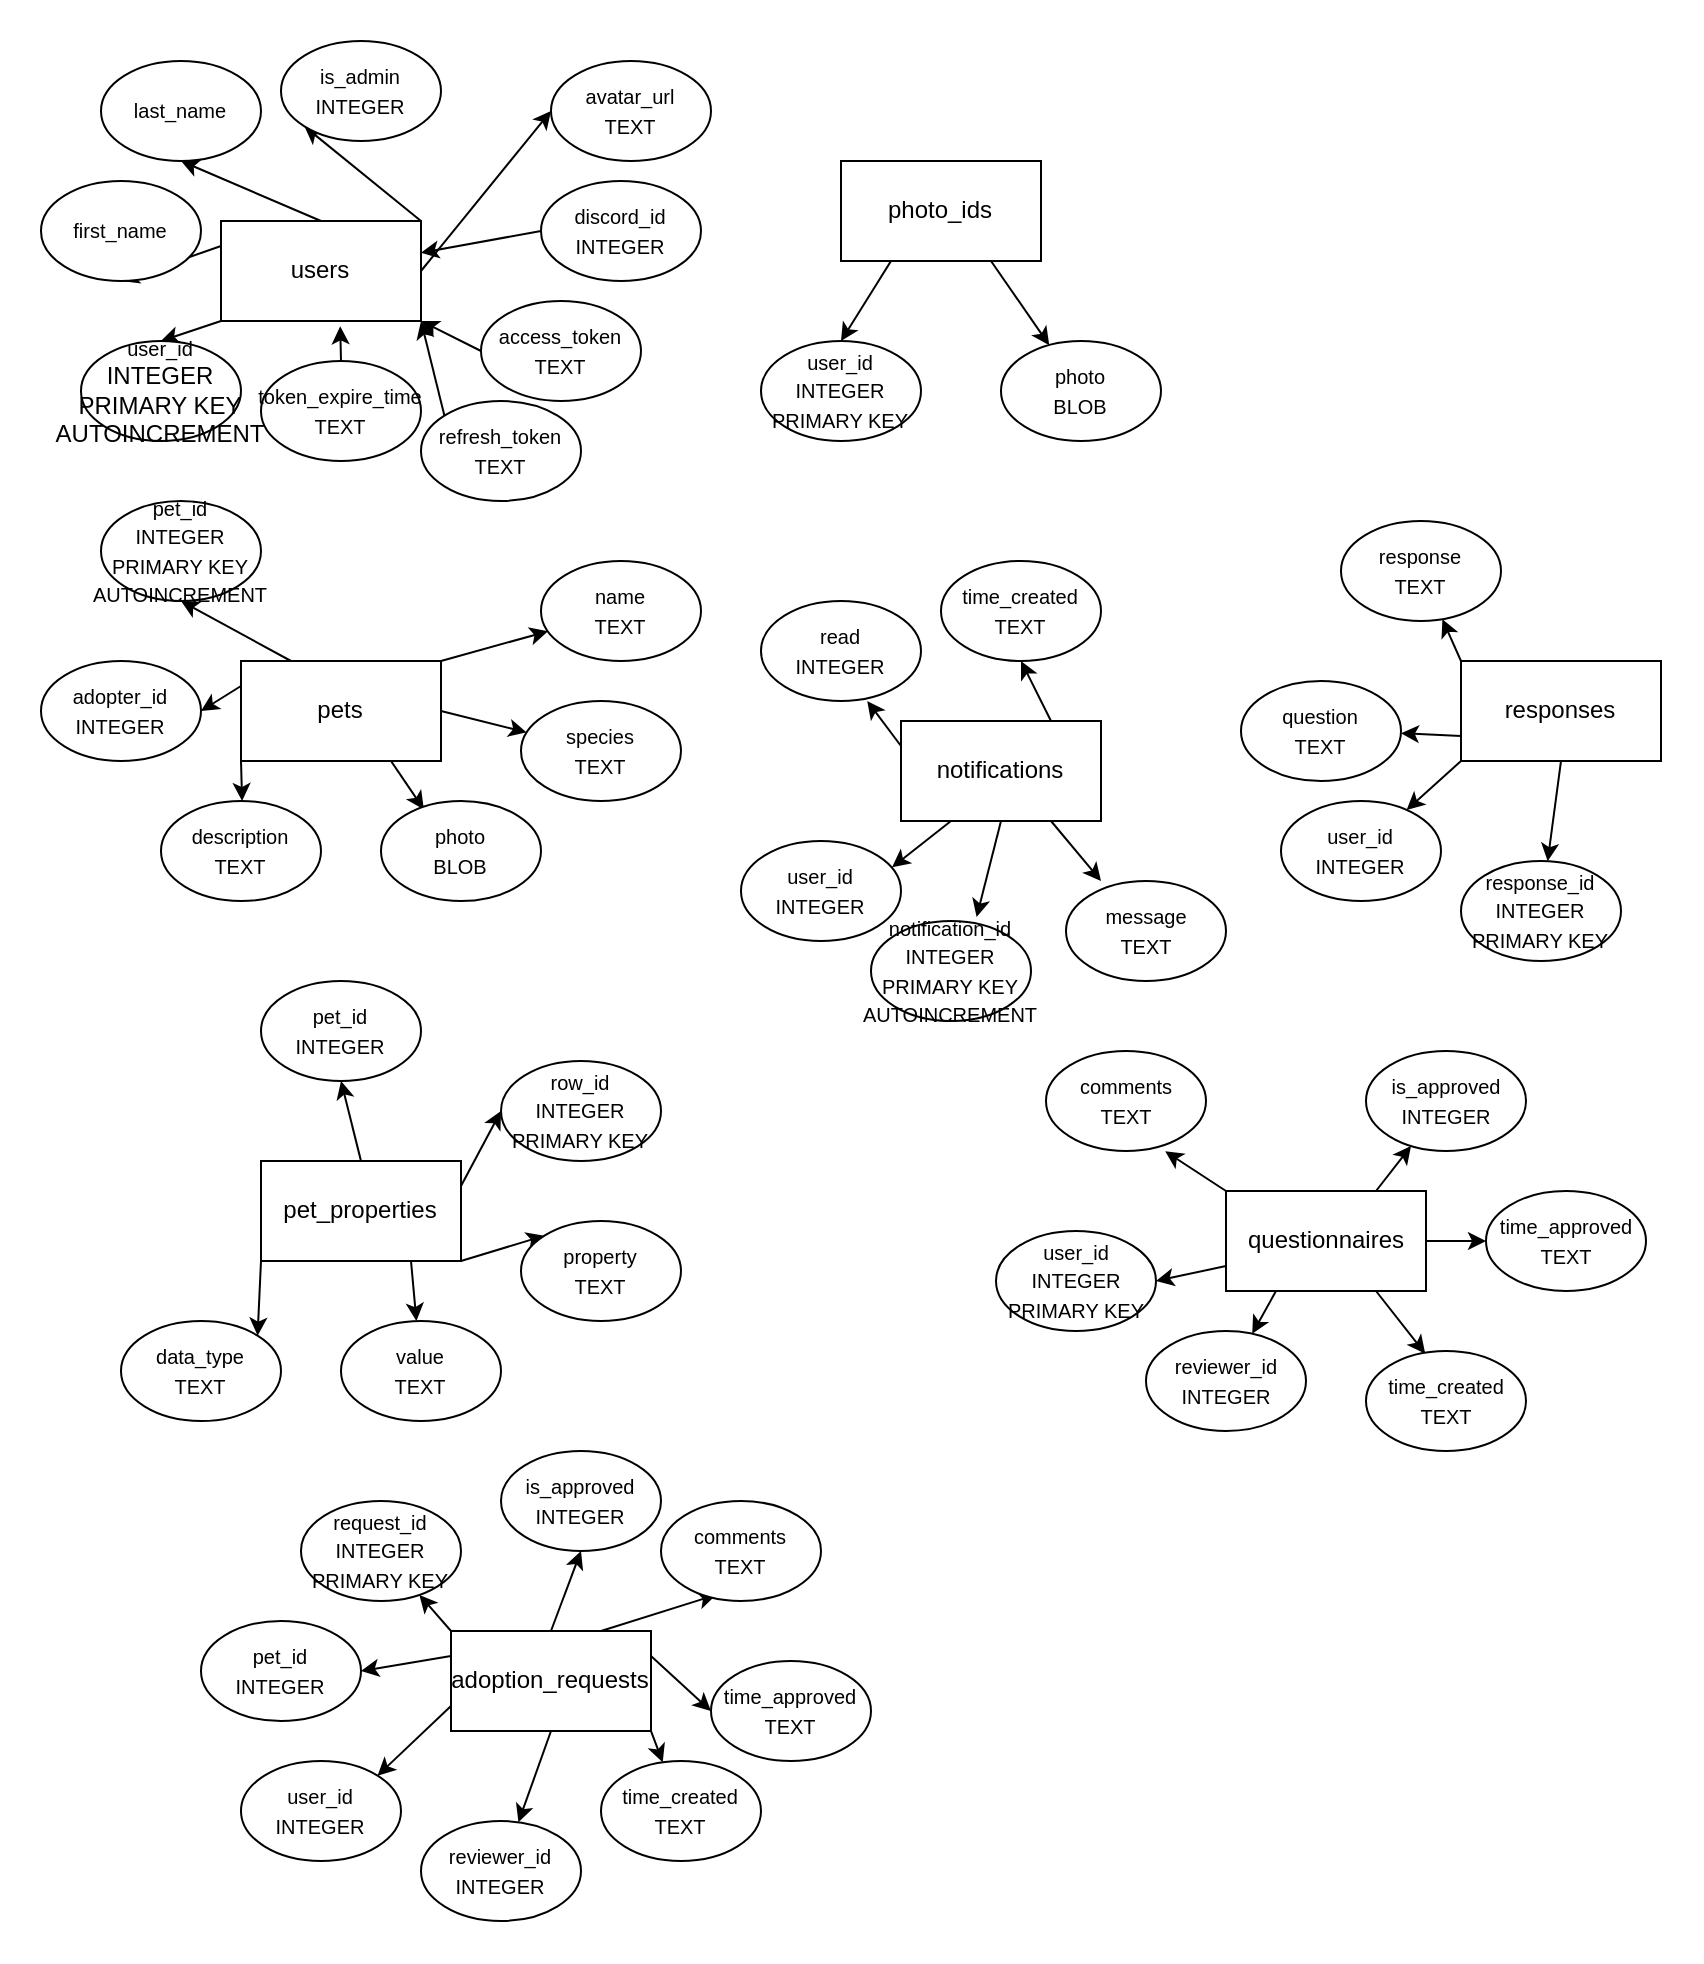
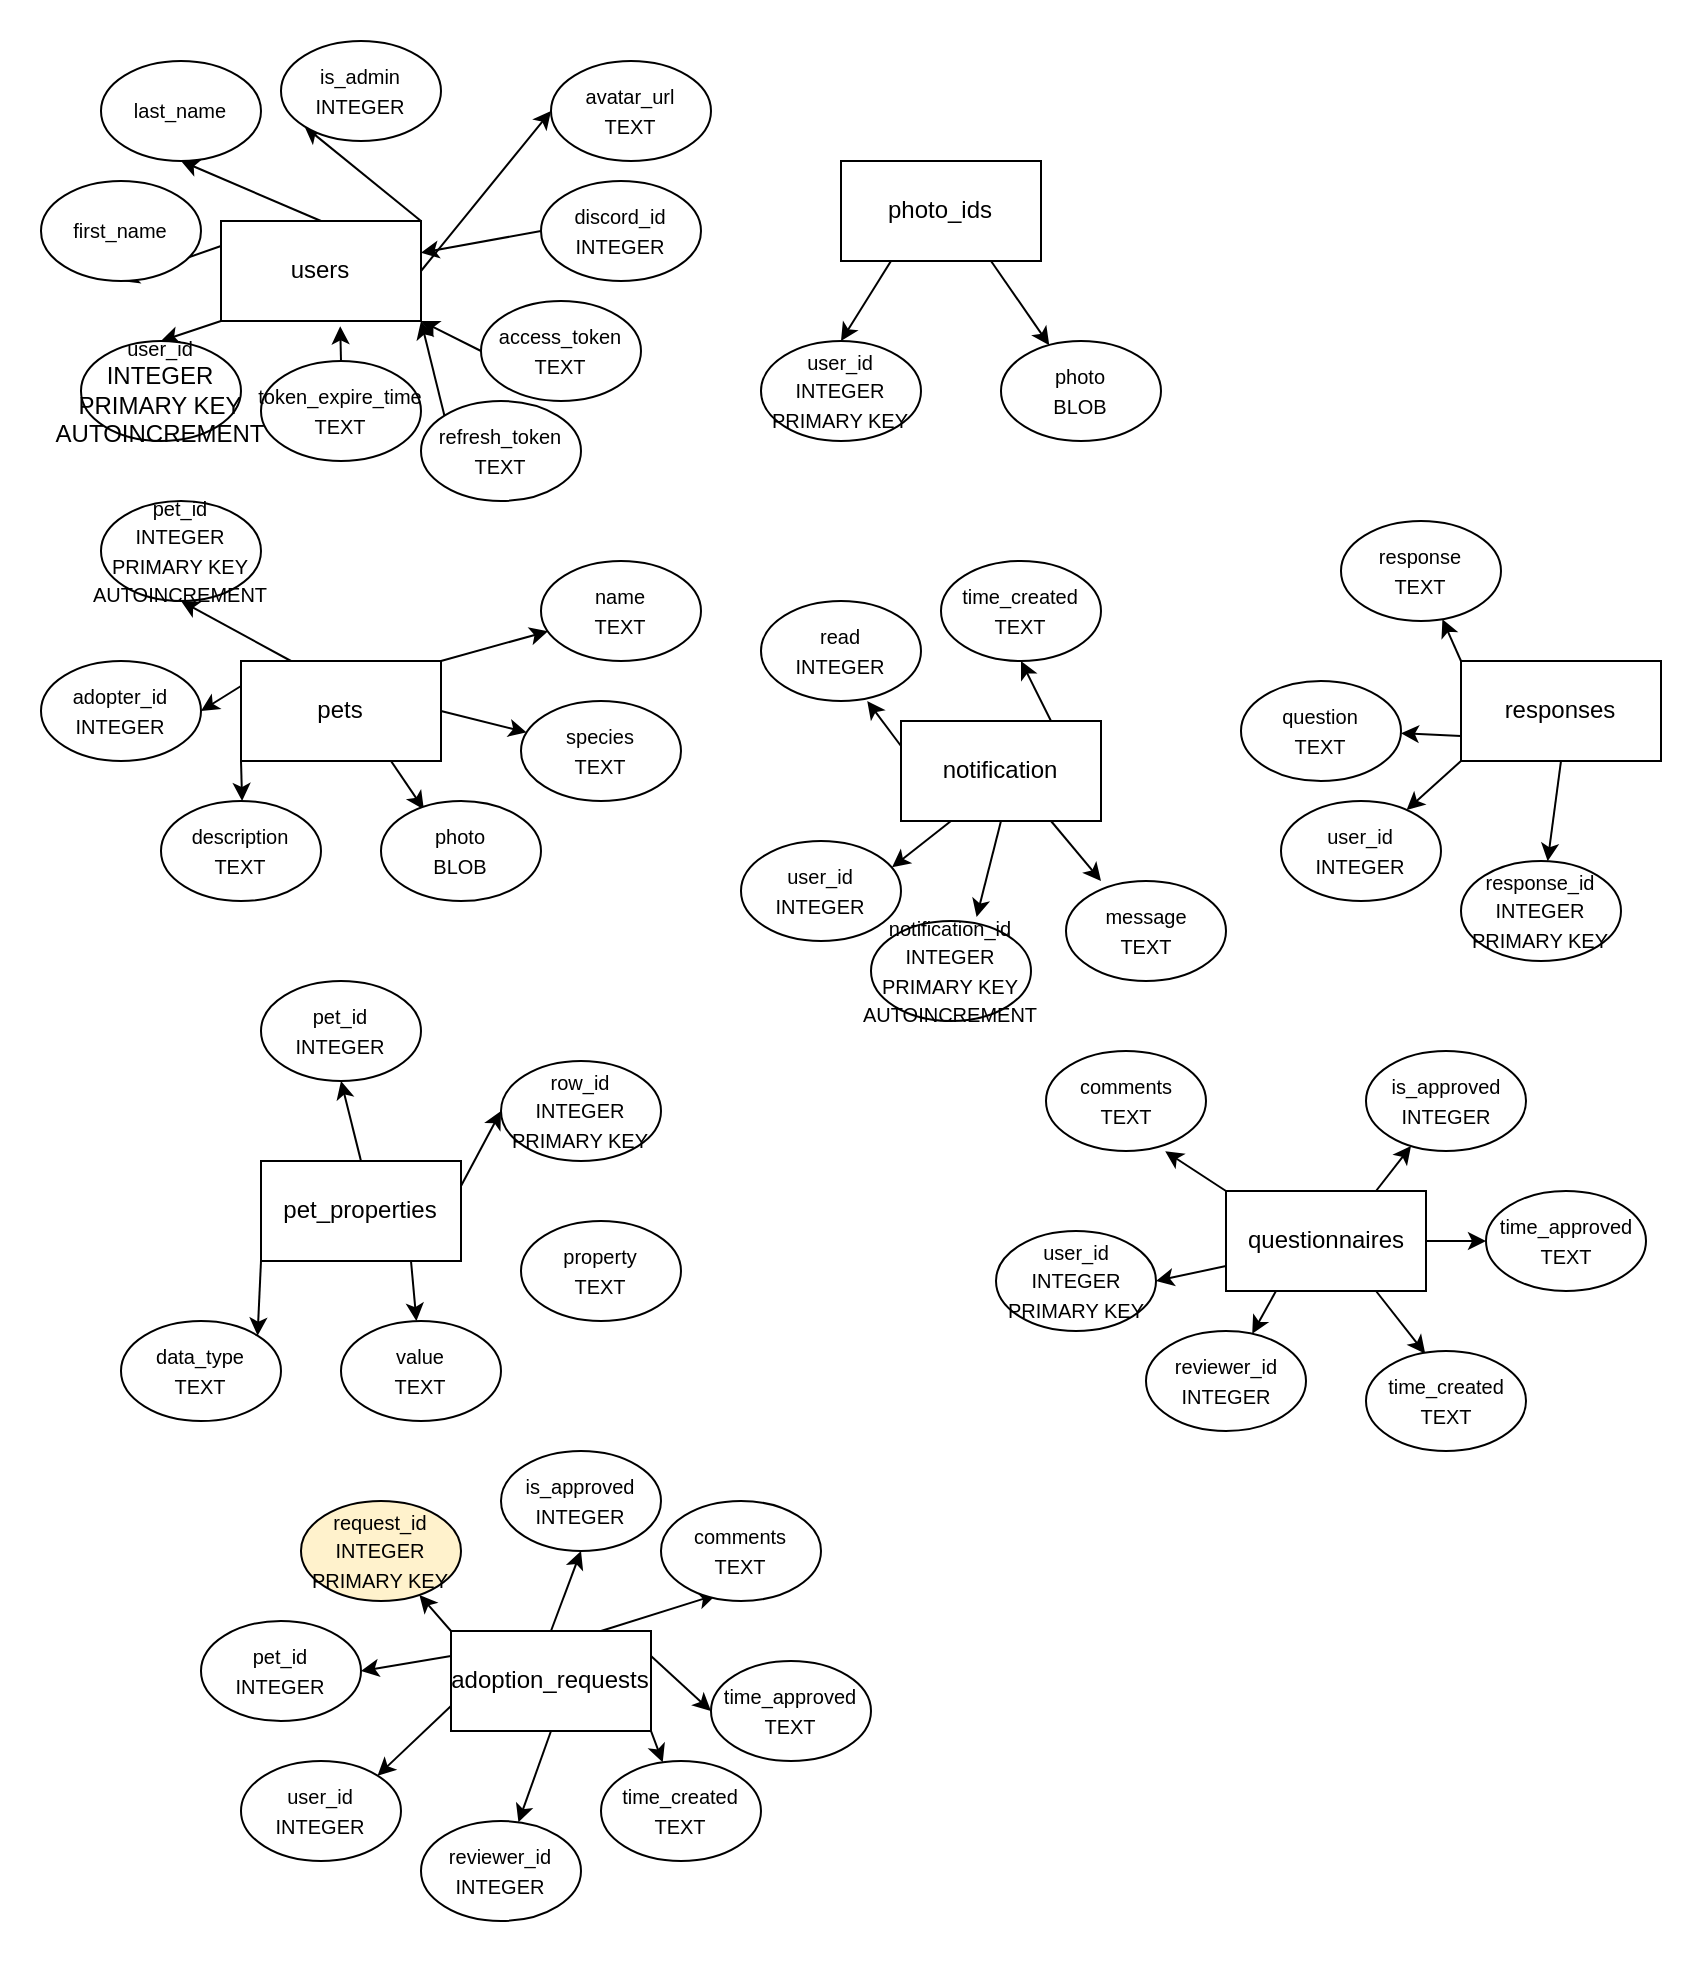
node "notifications": label "notifications" -> "notification"
edge "pet_properties" -> "property TEXT": removed
node "request_id INTEGER PRIMARY KEY": fillcolor #ffffff -> #fff2cc
